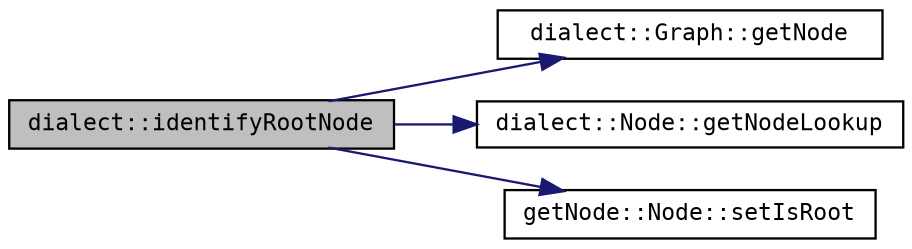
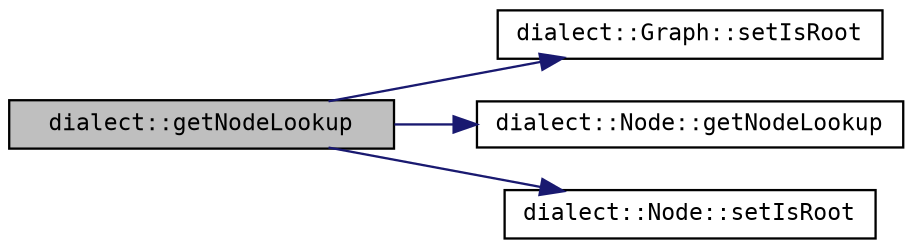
node "dialect::Graph::getNode": label "dialect::Graph::getNode" -> "dialect::Graph::setIsRoot"
node "dialect::identifyRootNode": label "dialect::identifyRootNode" -> "dialect::getNodeLookup"
node "getNode::Node::setIsRoot": label "getNode::Node::setIsRoot" -> "dialect::Node::setIsRoot"
